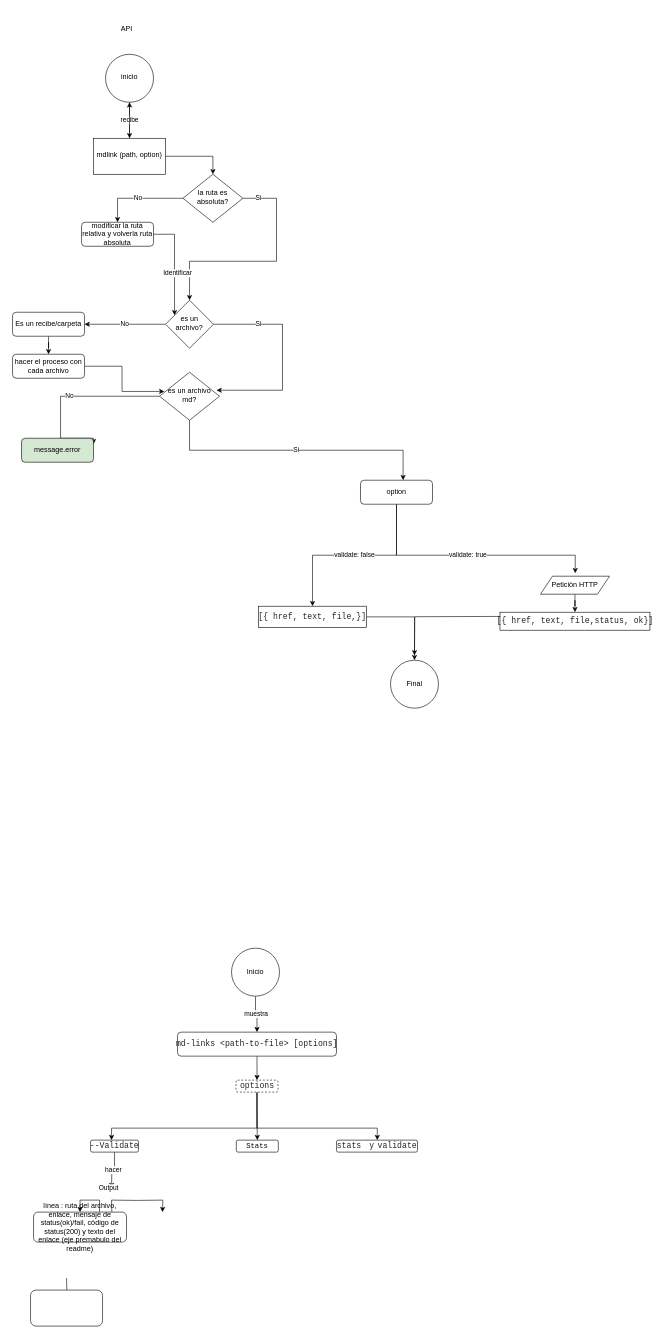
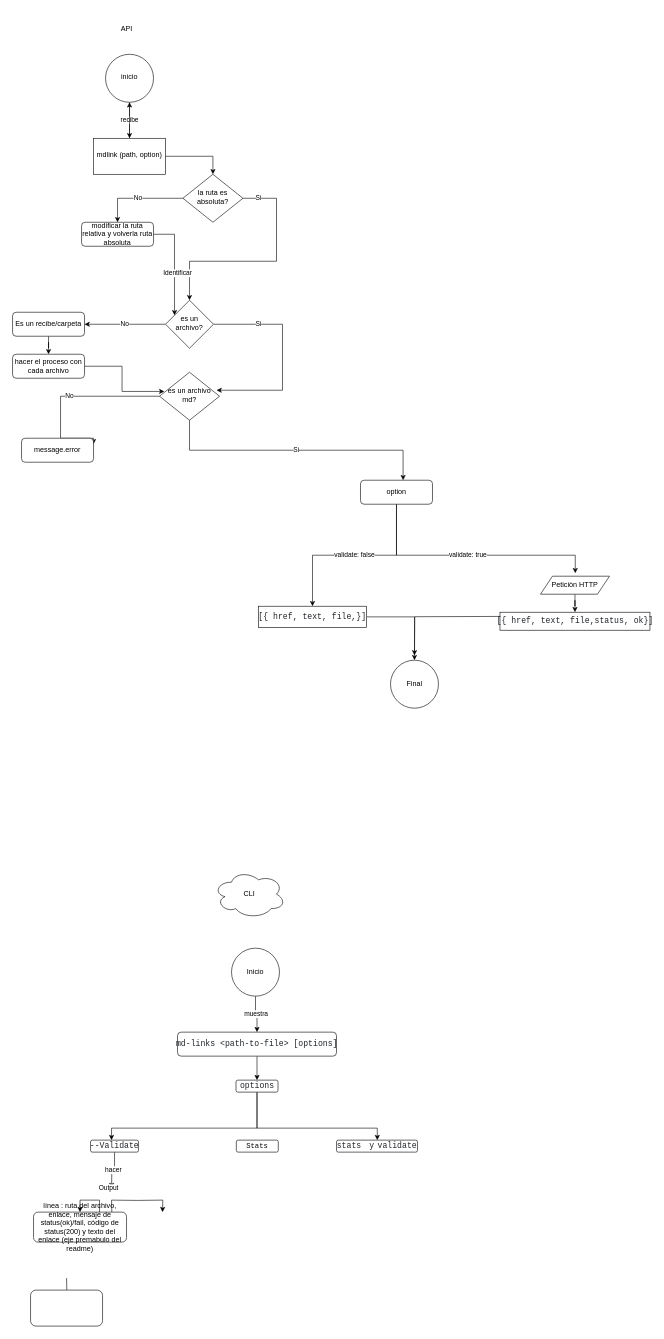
node "message.error": fillcolor #d5e8d4 -> #ffffff
node "CLI": added
node "options": style dashed -> solid
edge "options" -> "Stats": removed
